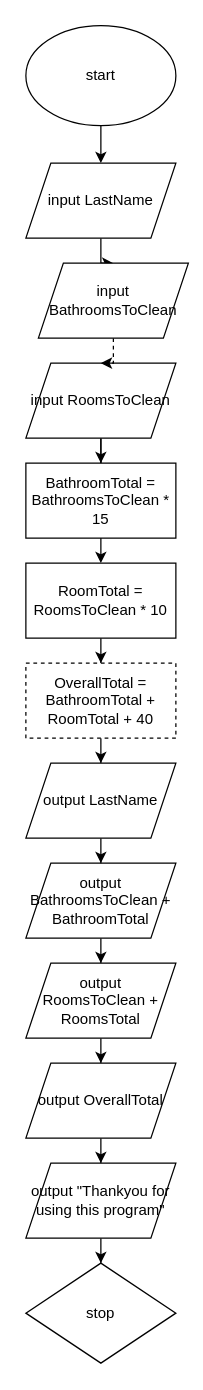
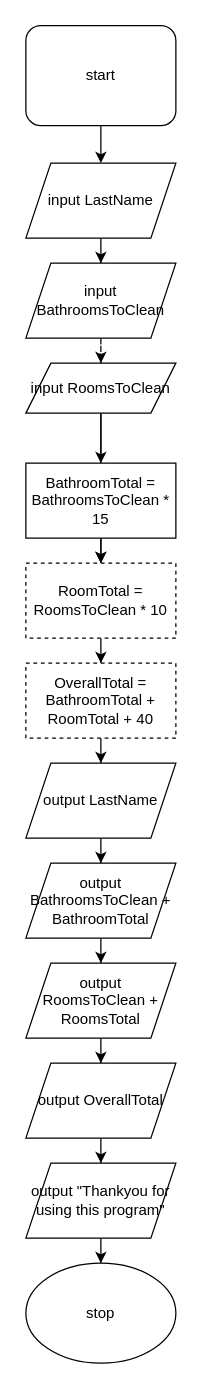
node "start": shape ellipse -> rounded rectangle
node "input BathroomsToClean": moved (113, 301) -> (101, 301)
node "input RoomsToClean": size 150x75 -> 150x50
edge "BathroomTotal = BathroomsToClean * 15" -> "RoomTotal = RoomsToClean * 10": added
node "RoomTotal = RoomsToClean * 10": style solid -> dashed
node "stop": shape diamond -> ellipse
